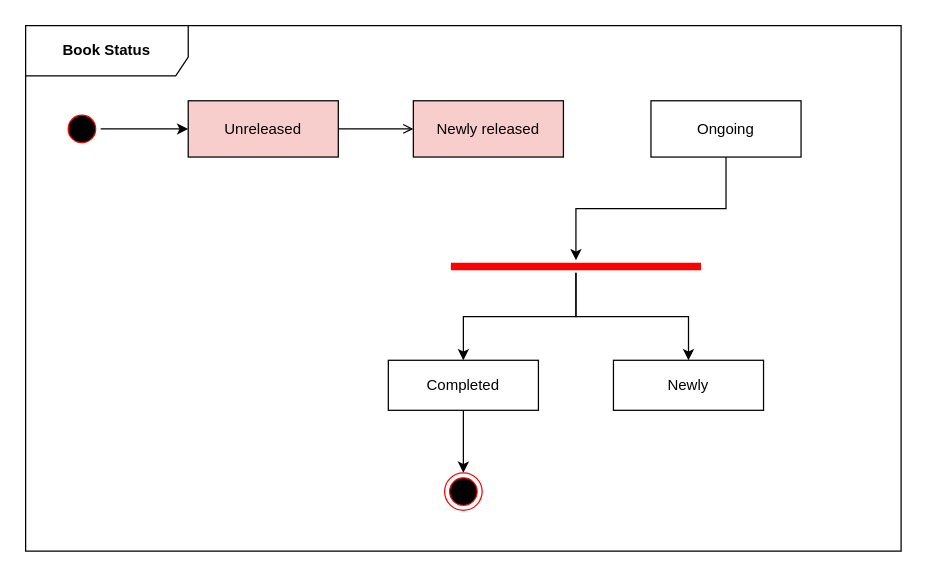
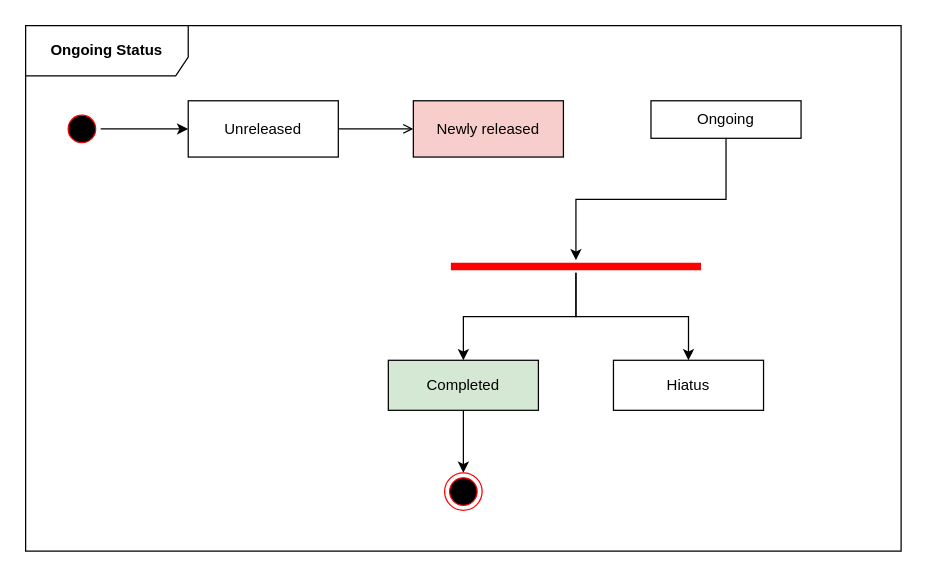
node "Book Status": label "Book Status" -> "Ongoing Status"
node "Unreleased": fillcolor #f8cecc -> #ffffff
node "Ongoing": size 150x56 -> 150x38
node "Completed": fillcolor #ffffff -> #d5e8d4
node "Newly": label "Newly" -> "Hiatus"
